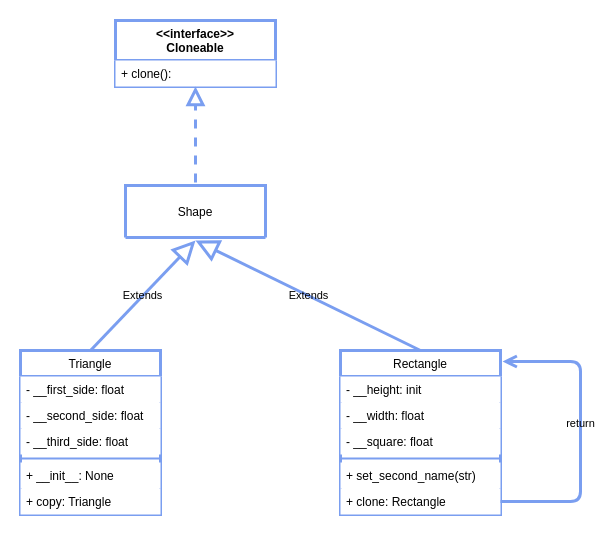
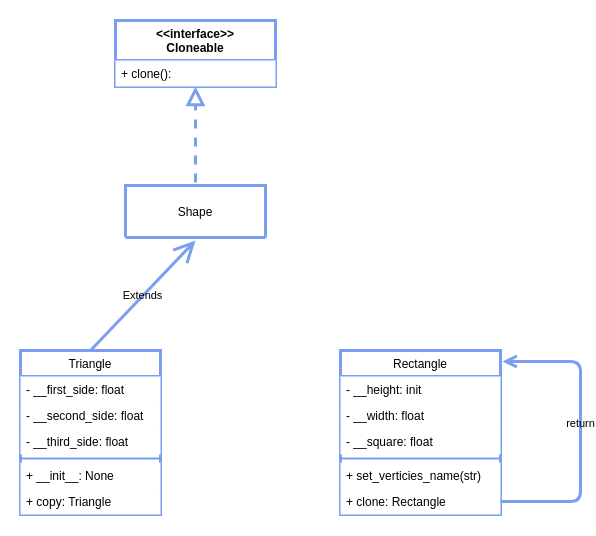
edge "Triangle" -> "Shape": arrowhead block -> open
edge "Rectangle" -> "Shape": removed, label "Extends"
node "+ set_second_name(str)": label "+ set_second_name(str)" -> "+ set_verticies_name(str)"
